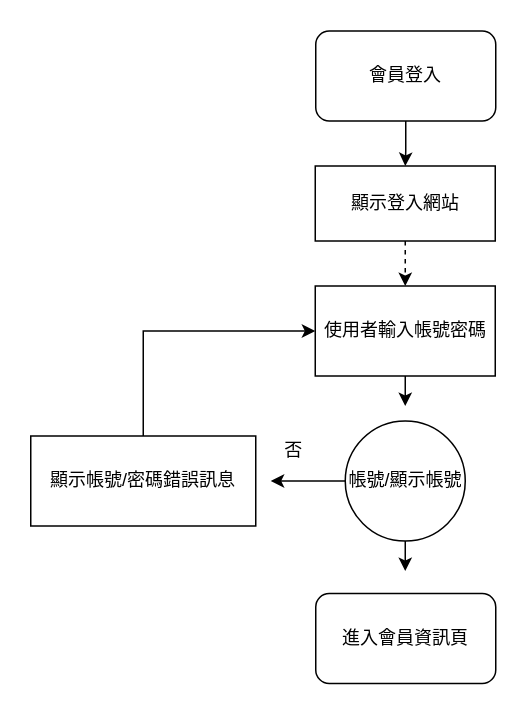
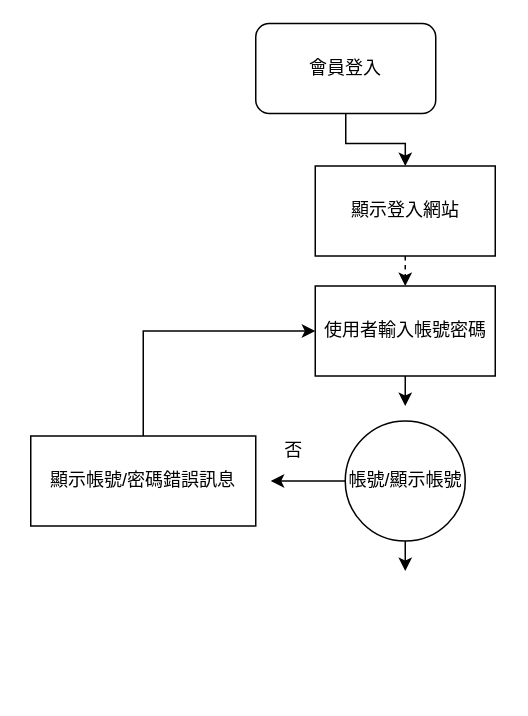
node "會員登入": moved (406, 76) -> (346, 68)
node "顯示登入網站": size 180x75 -> 180x90
node "進入會員資訊頁": removed
